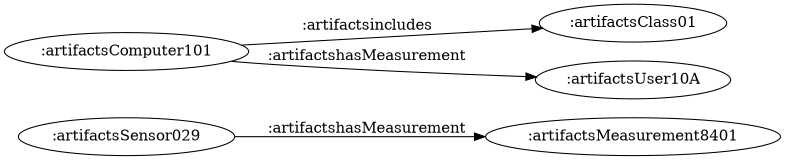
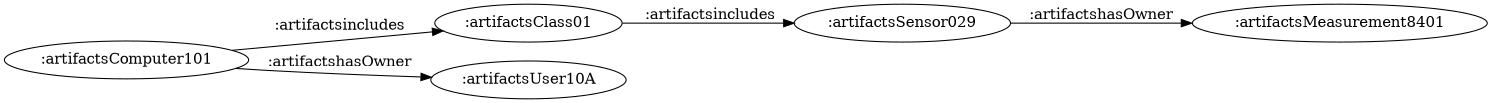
edge ":artifactsClass01" -> ":artifactsSensor029": added, label ":artifactsincludes"
edge ":artifactsComputer101" -> ":artifactsUser10A": label ":artifactshasMeasurement" -> ":artifactshasOwner"
edge ":artifactsSensor029" -> ":artifactsMeasurement8401": label ":artifactshasMeasurement" -> ":artifactshasOwner"
